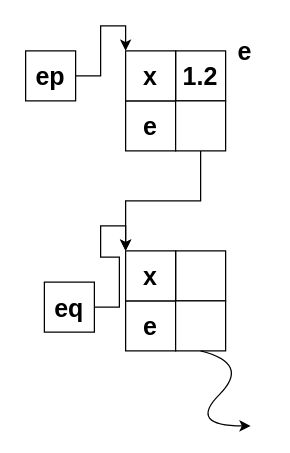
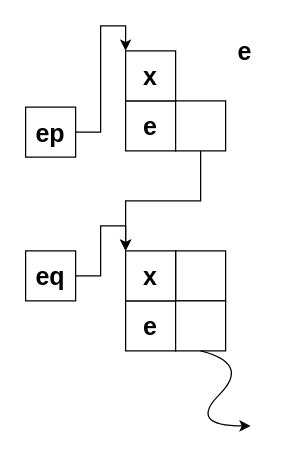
node "ep": moved (51, 76) -> (51, 132)
node "1.2": removed
node "eq": moved (69, 307) -> (51, 276)
